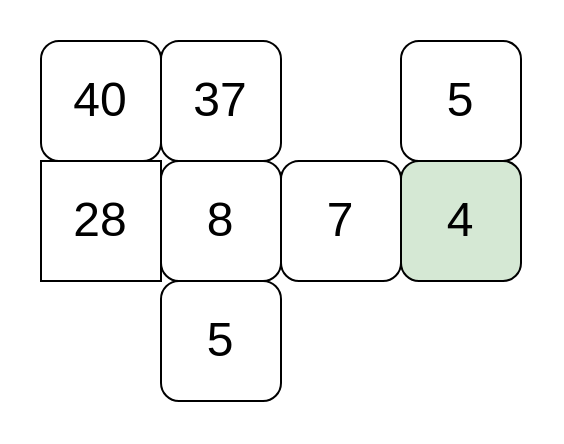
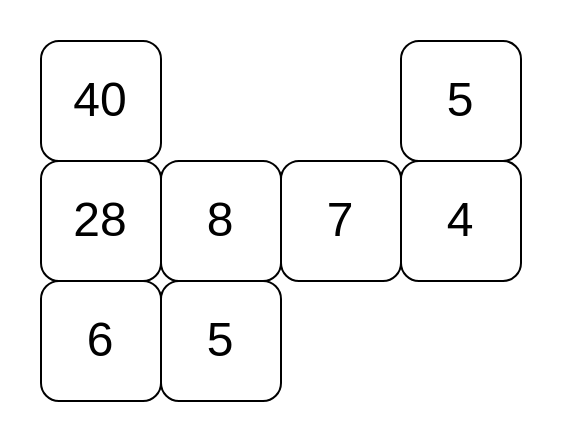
node "37": removed
node "28": shape rectangle -> rounded rectangle
node "4": fillcolor #d5e8d4 -> #ffffff
node "6": added
